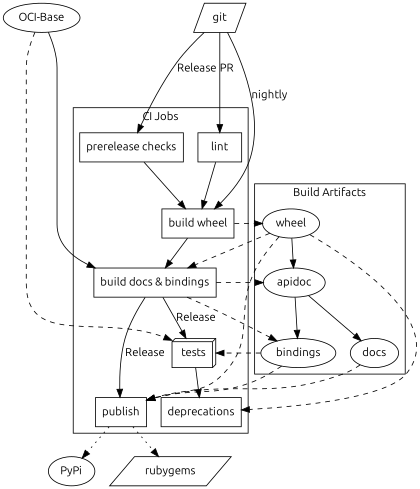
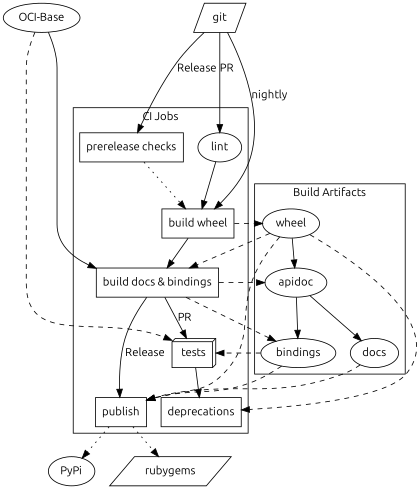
node "lint": shape box -> ellipse
edge "prerelease checks" -> "build wheel": style solid -> dotted
edge "build docs & bindings" -> "tests": label "Release" -> "PR"
